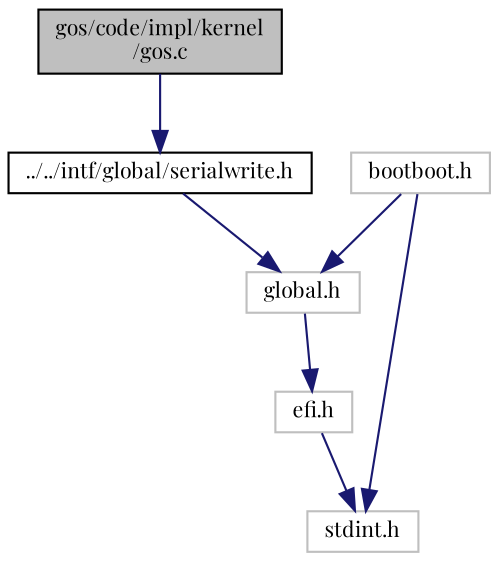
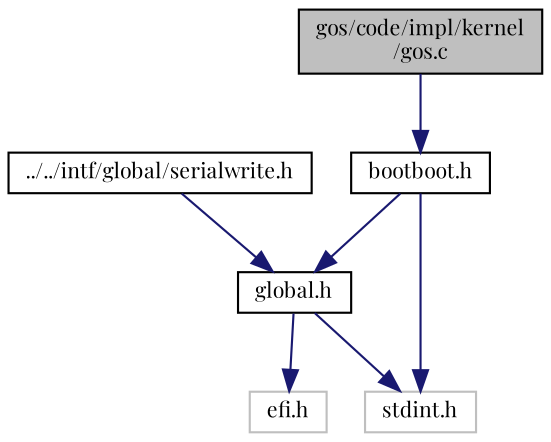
edge "gos/code/impl/kernel /gos.c" -> "../../intf/global/serialwrite.h": now "gos/code/impl/kernel /gos.c" -> "bootboot.h"
node "bootboot.h": color grey75 -> black
node "global.h": color grey75 -> black
edge "efi.h" -> "stdint.h": now "global.h" -> "stdint.h"
